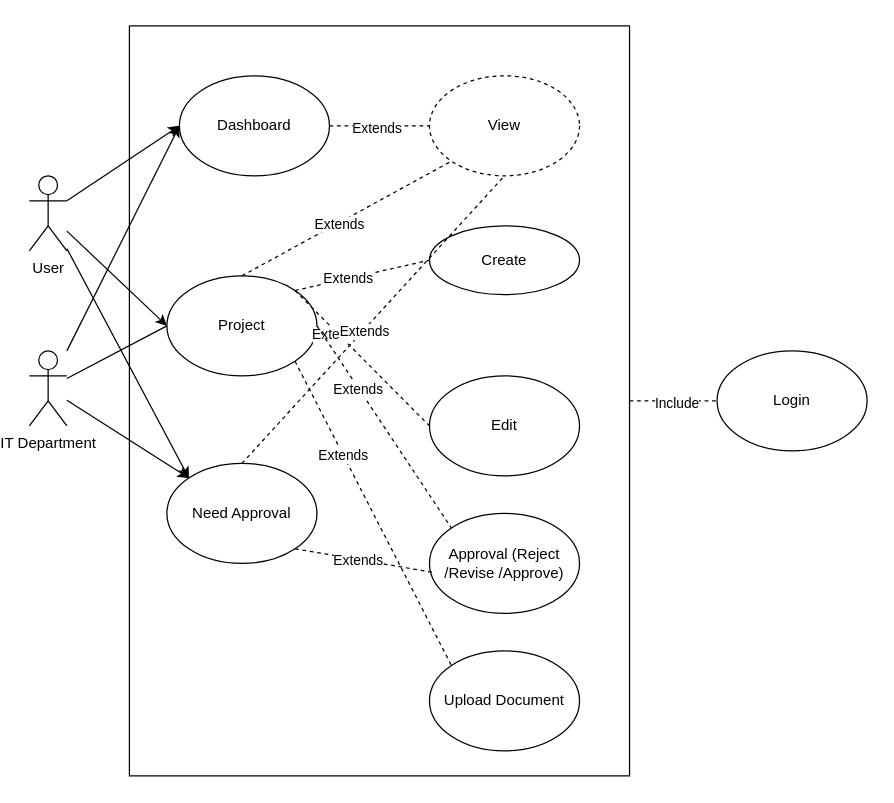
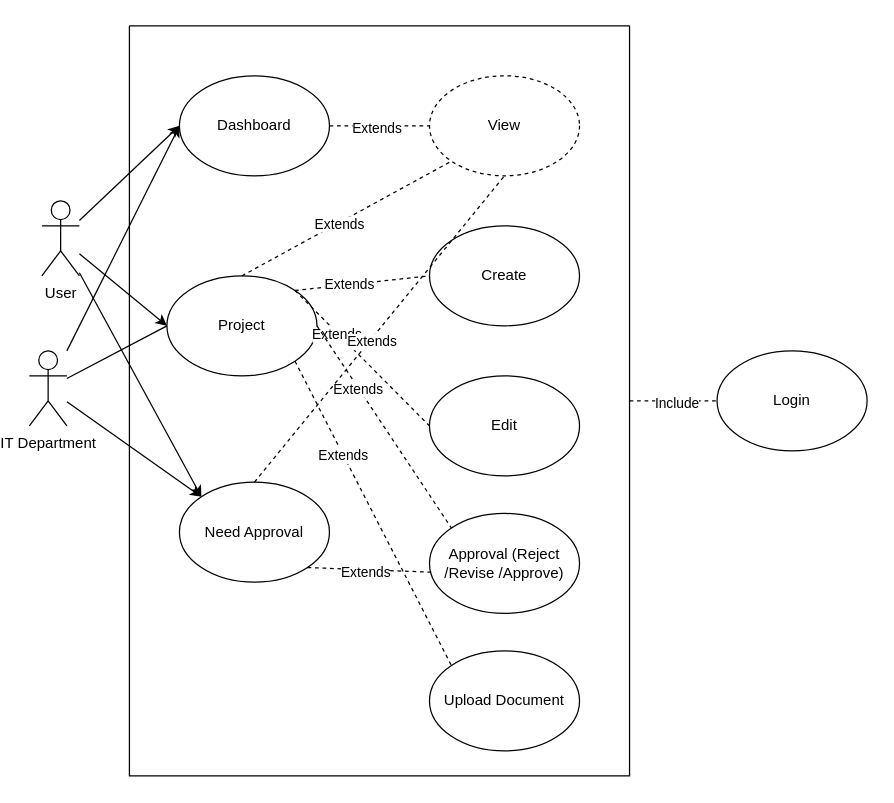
node "User": moved (48, 213) -> (61, 238)
node "Create": size 150x69 -> 150x100
node "Need Approval": moved (242, 513) -> (254, 532)
